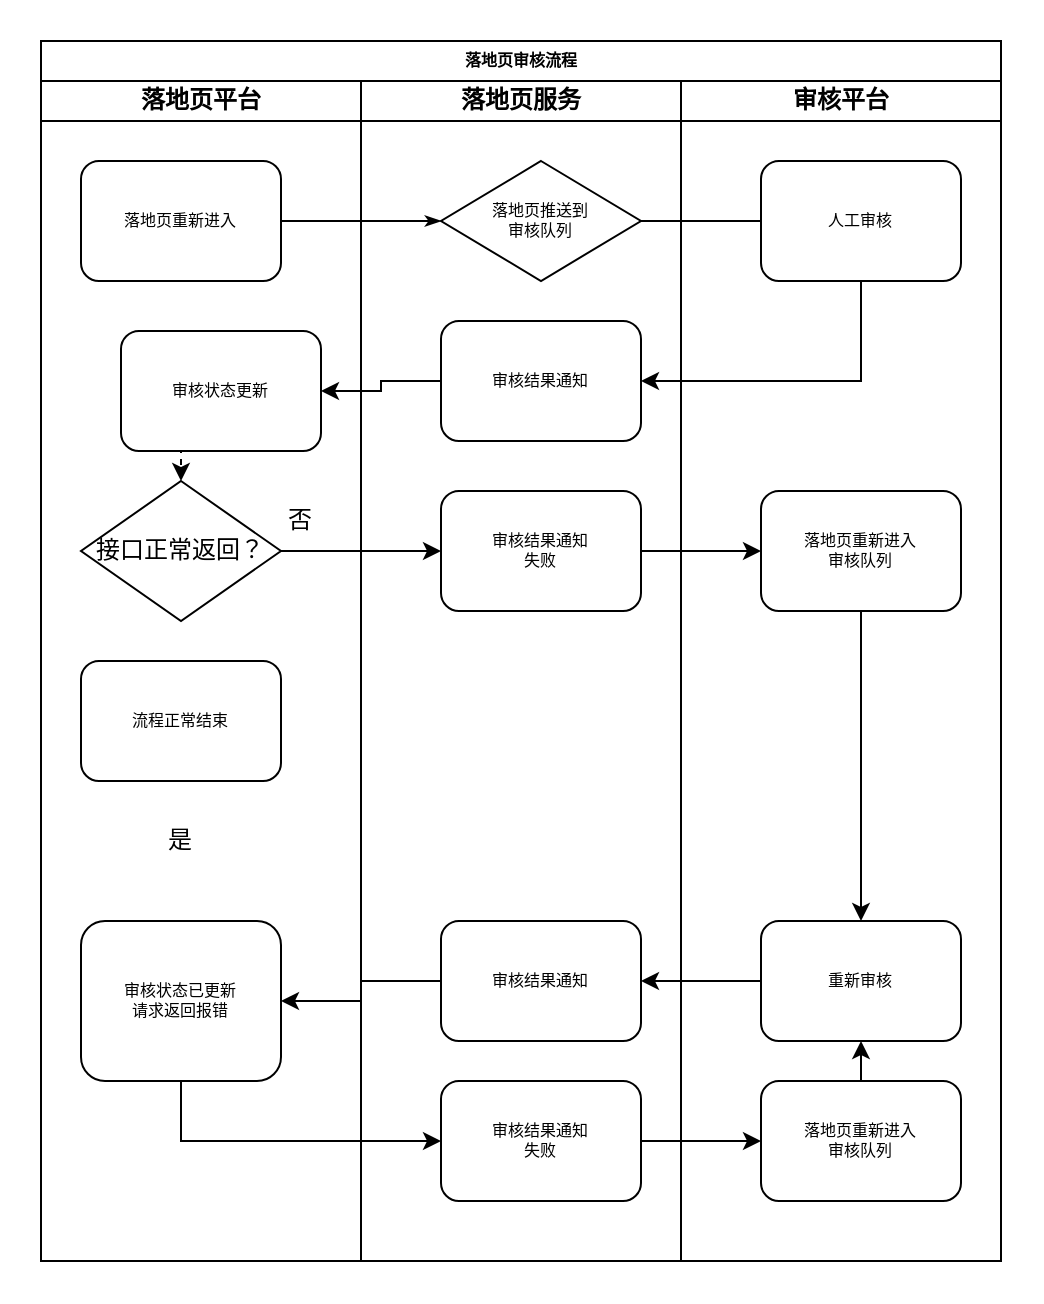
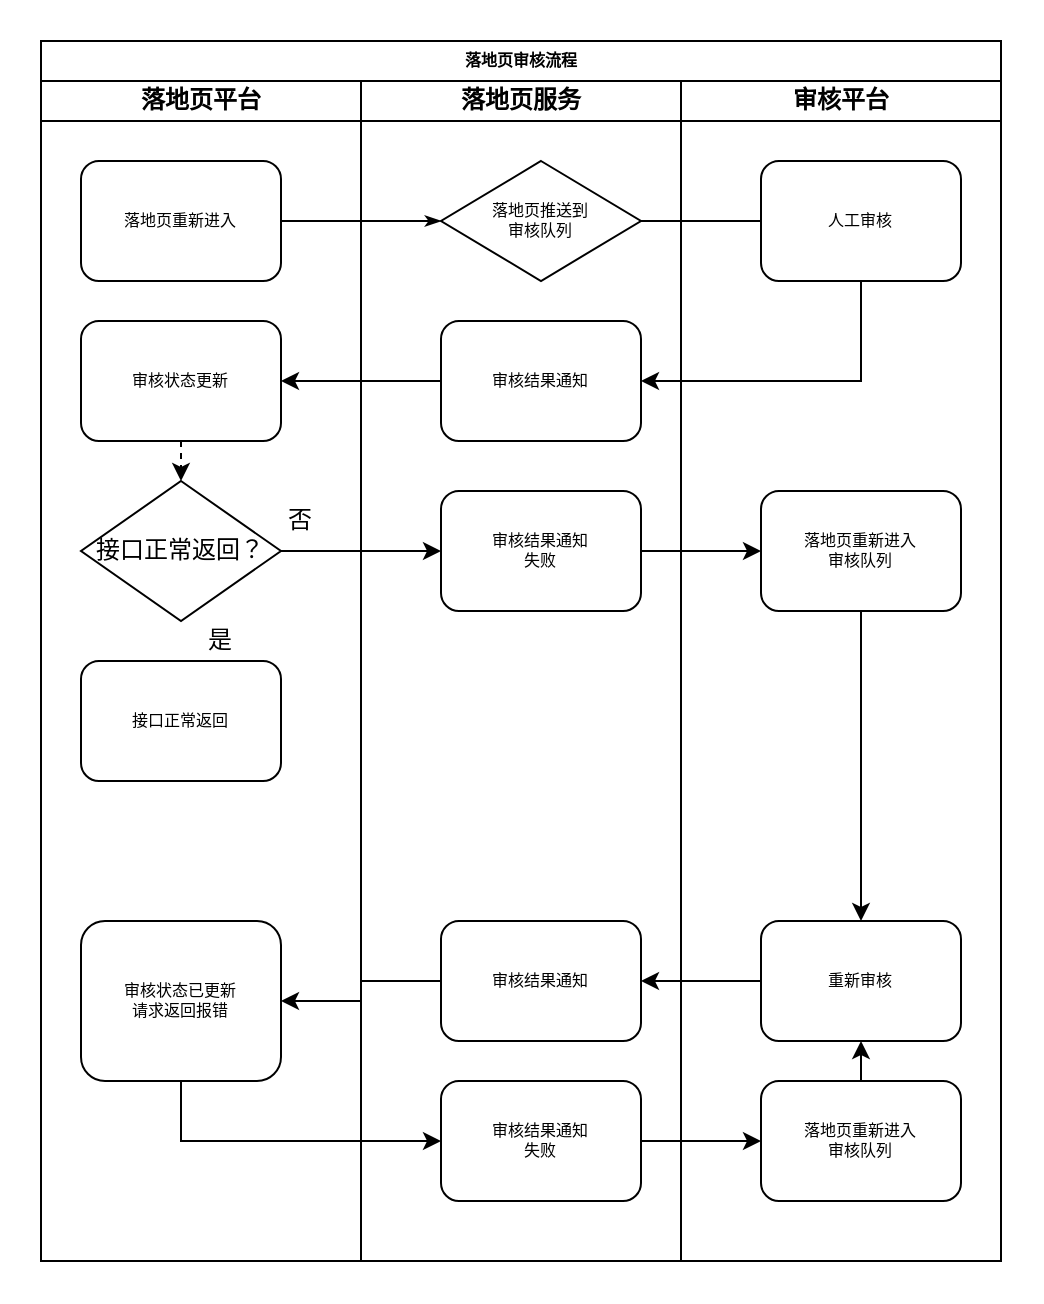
node "审核状态更新": moved (221, 391) -> (181, 381)
node "流程正常结束": label "流程正常结束" -> "接口正常返回"
node "是": moved (181, 841) -> (221, 641)
